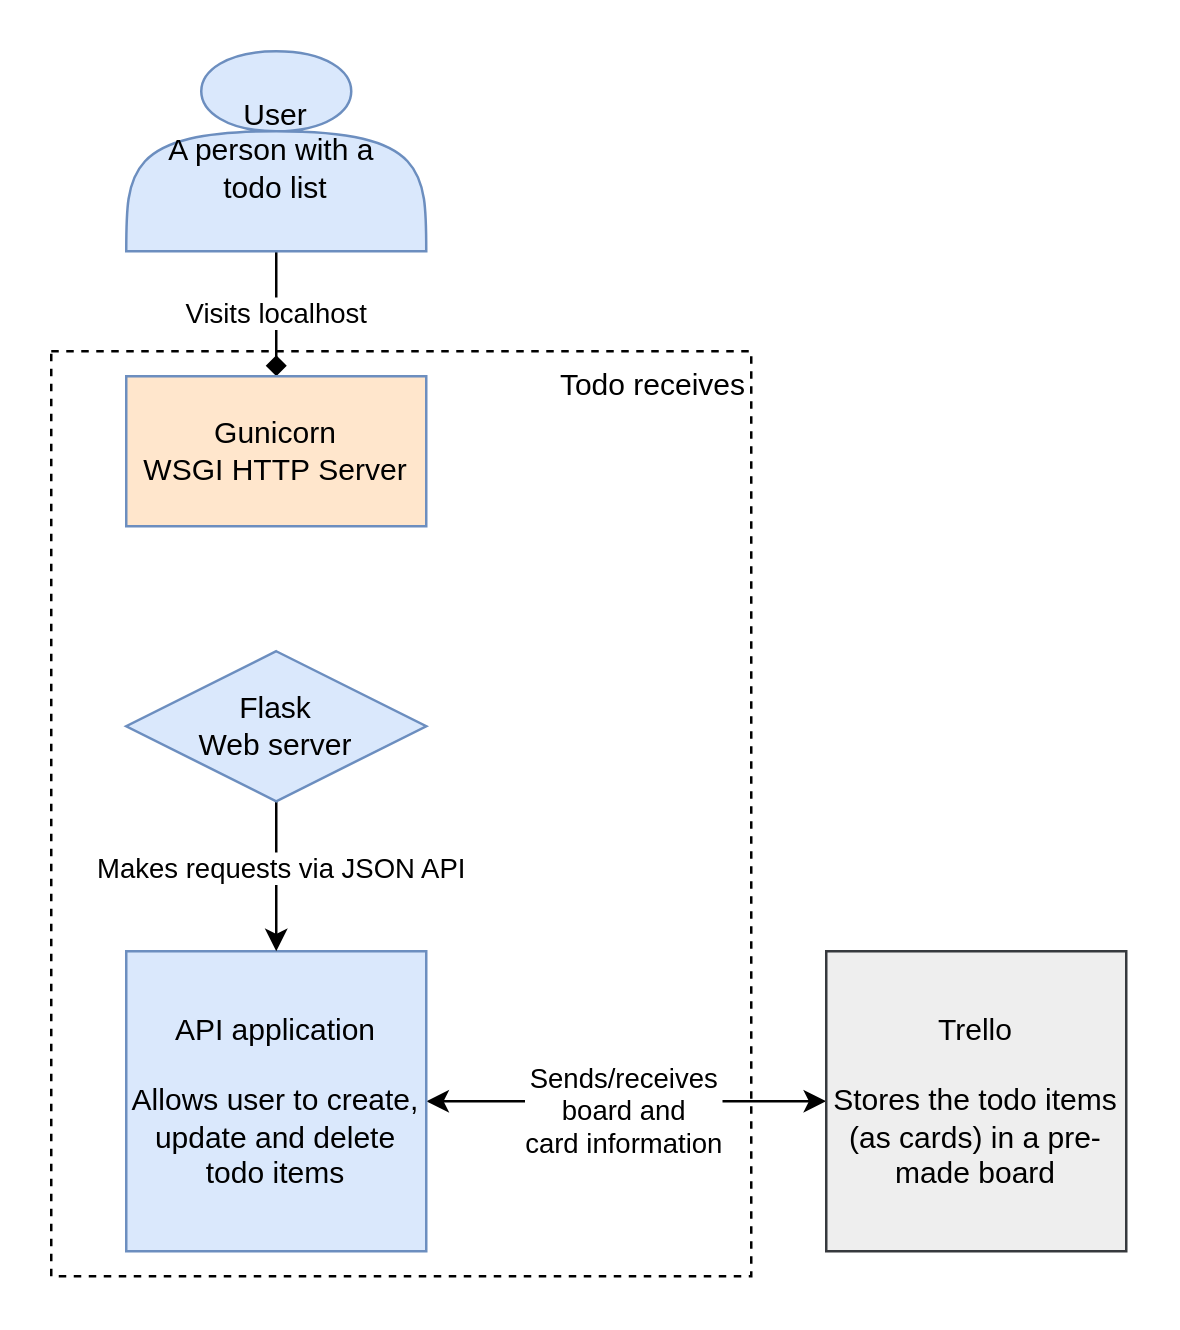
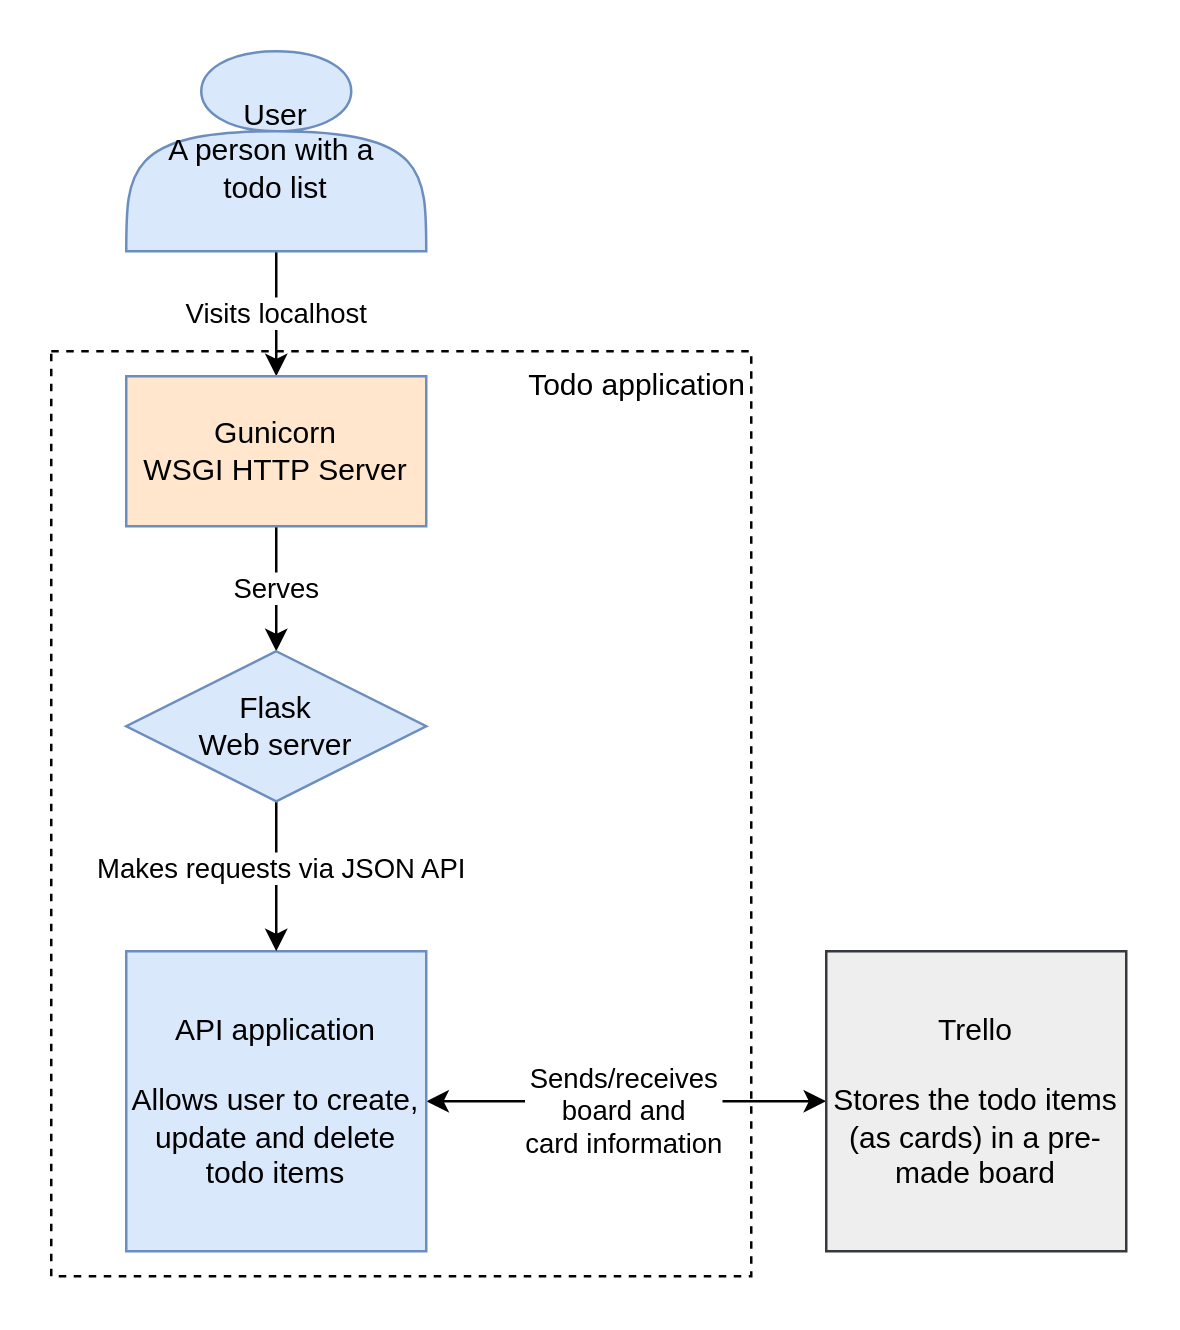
edge "User A person with a todo list" -> "Gunicorn WSGI HTTP Server": arrowhead diamond -> classic
node "Todo receives": label "Todo receives" -> "Todo application"
edge "Gunicorn WSGI HTTP Server" -> "Flask Web server": added, label "Serves"
